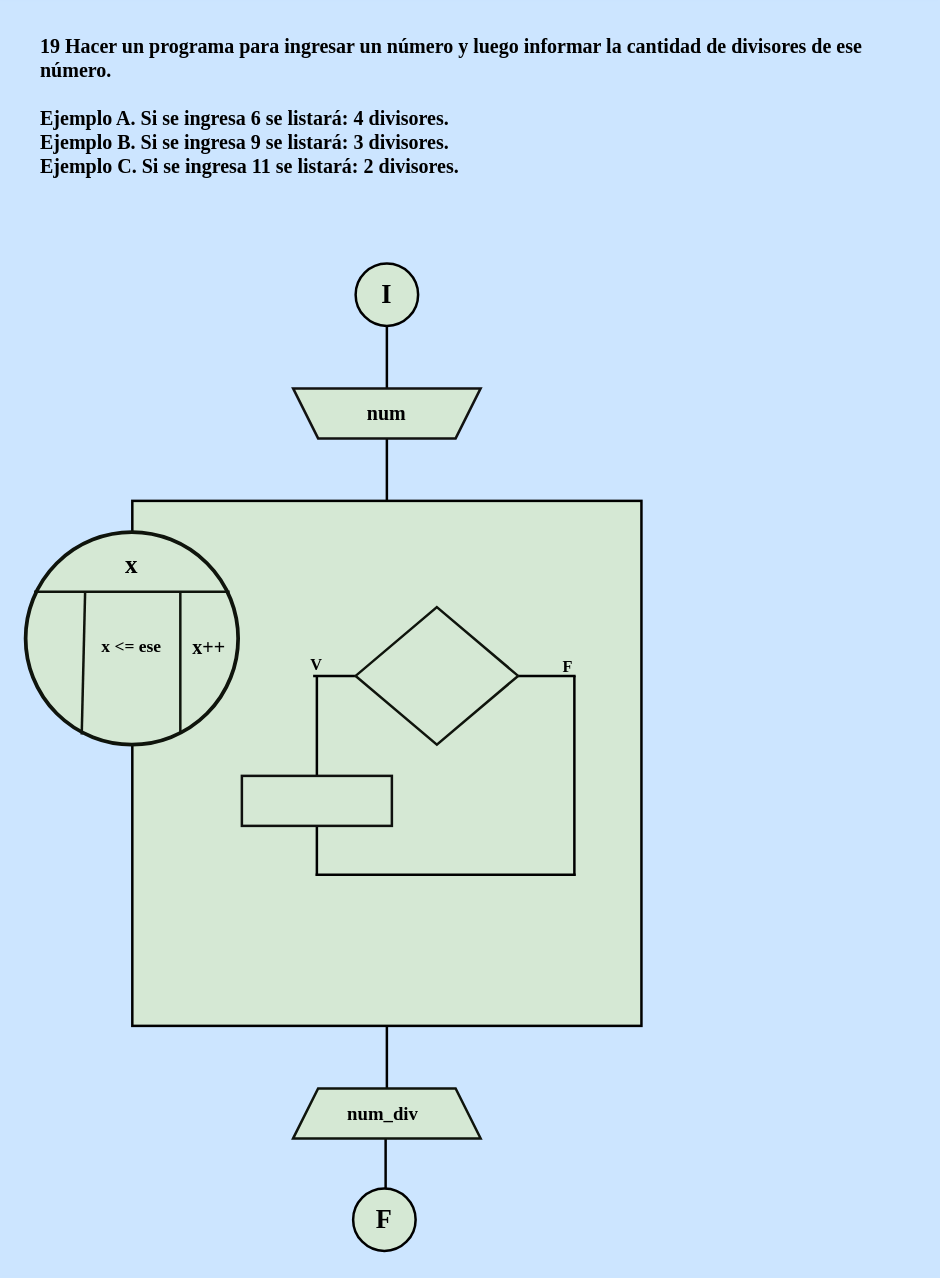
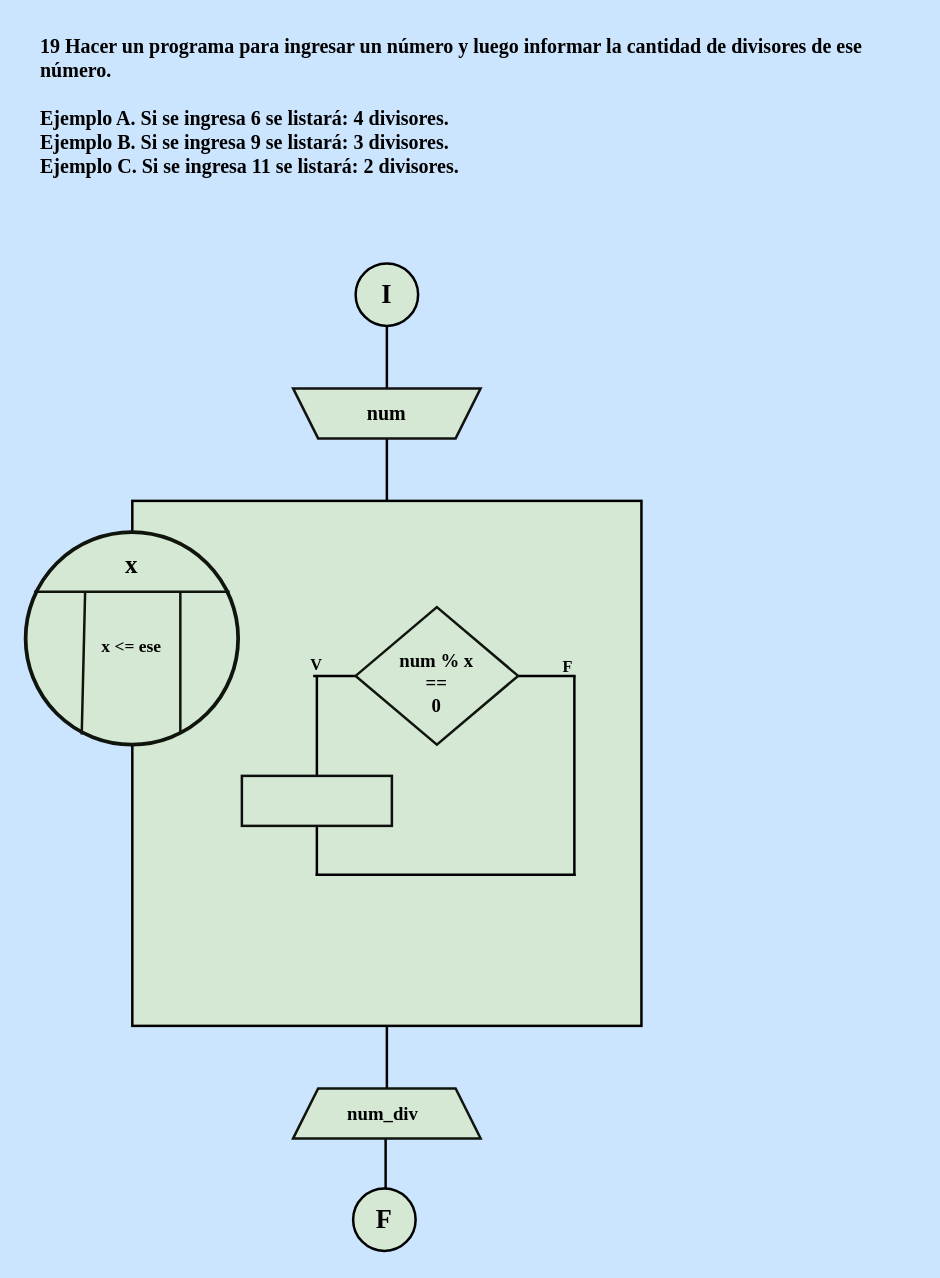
node "x++": removed
node "num % x == 0": added
